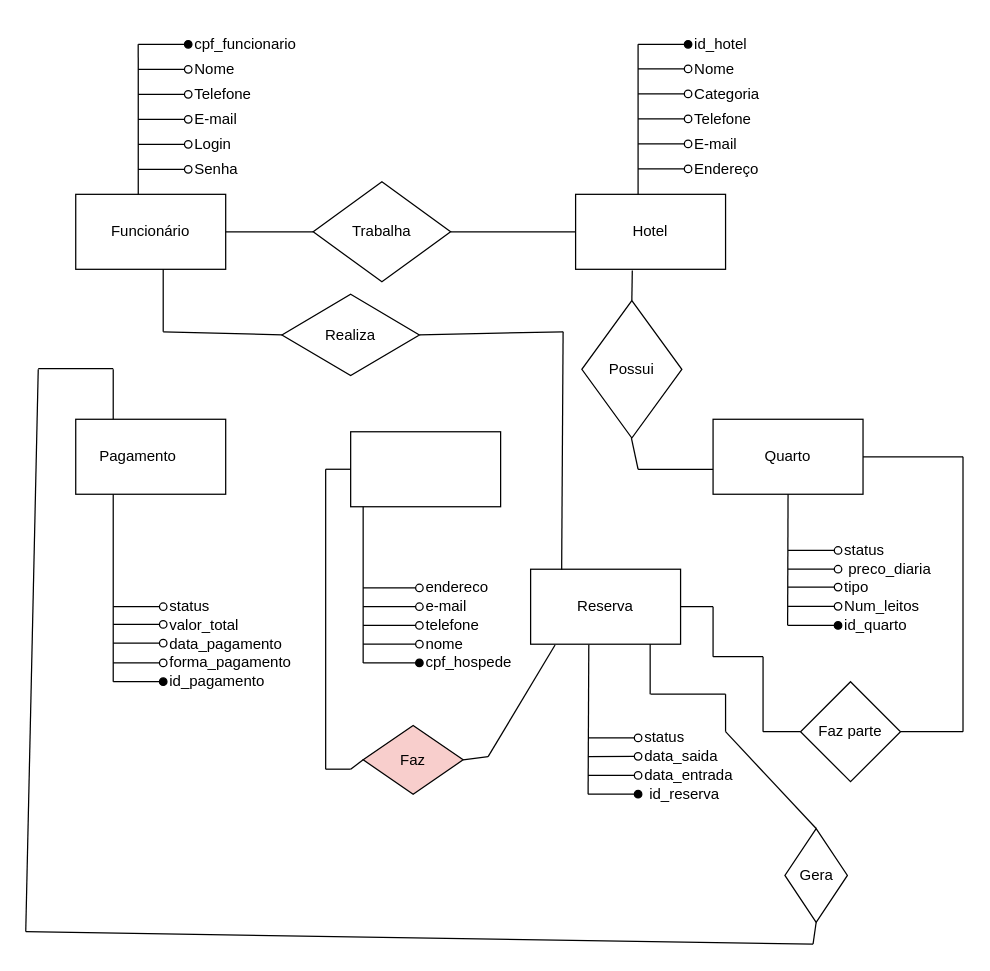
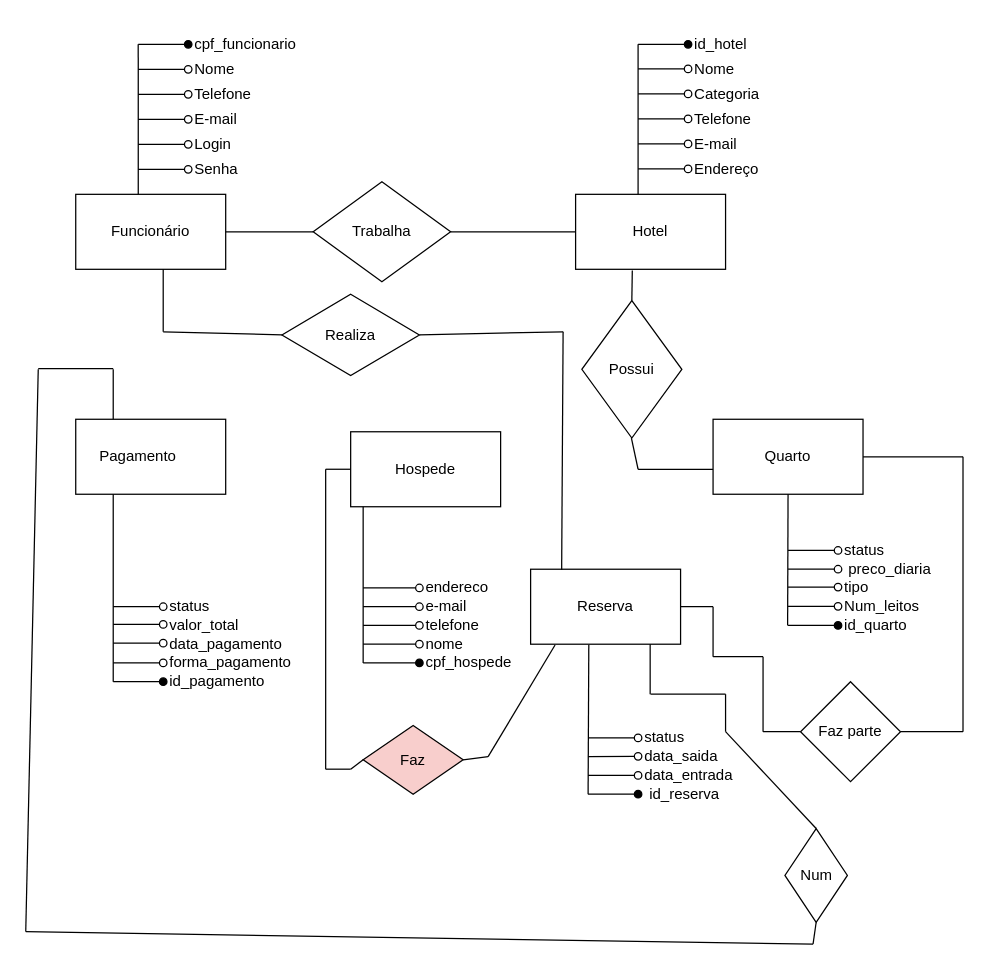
node "Hospede": added
node "Gera": label "Gera" -> "Num"
